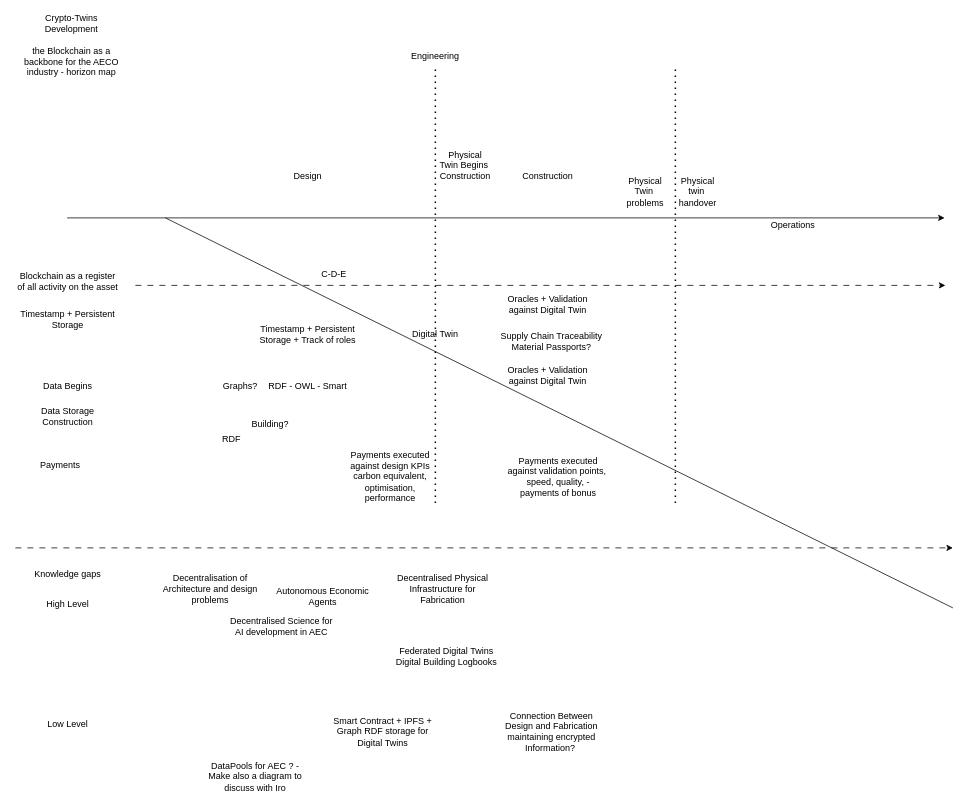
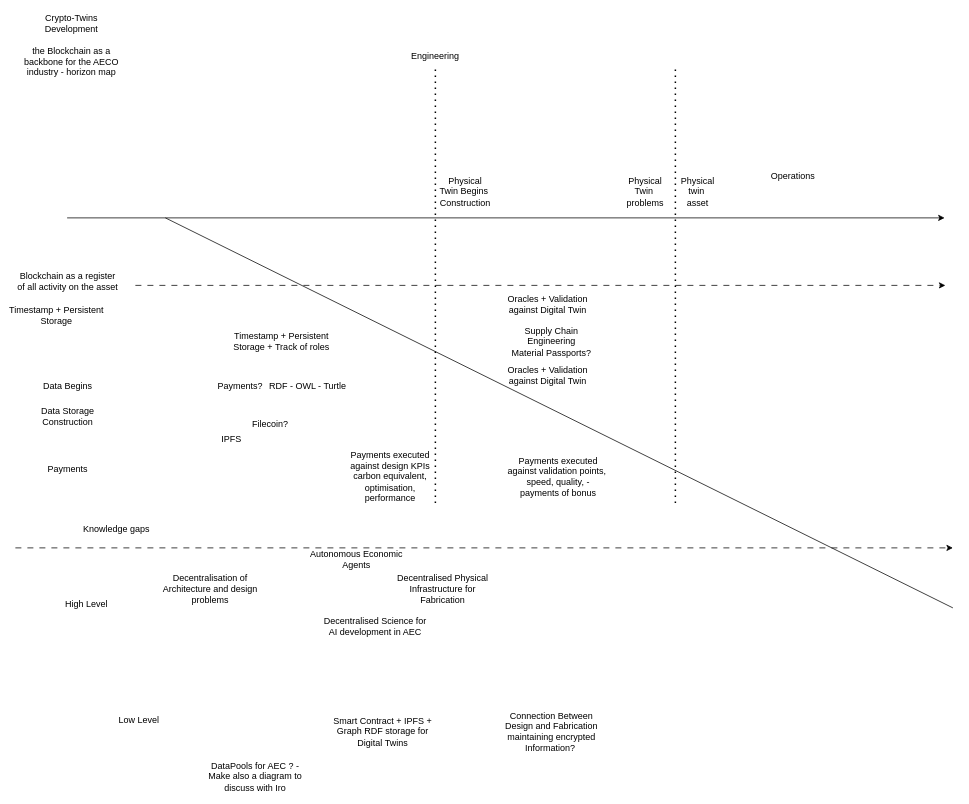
node "Physical Twin Begins Construction": moved (465, 165) -> (465, 192)
node "Design": removed
node "Construction": removed
node "Physical twin handover": label "Physical twin handover" -> "Physical twin asset"
node "Operations": moved (793, 225) -> (793, 177)
node "C-D-E": removed
node "Timestamp + Persistent Storage": moved (68, 319) -> (57, 315)
node "Timestamp + Persistent Storage + Track of roles": moved (308, 334) -> (282, 342)
node "Digital Twin": removed
node "Supply Chain Traceability Material Passports?": label "Supply Chain Traceability Material Passports?" -> "Supply Chain Engineering Material Passports?"
node "Graphs?": label "Graphs?" -> "Payments?"
node "RDF - OWL - Smart": label "RDF - OWL - Smart" -> "RDF - OWL - Turtle"
node "Building?": label "Building?" -> "Filecoin?"
node "RDF": label "RDF" -> "IPFS"
node "Payments": moved (60, 465) -> (68, 469)
node "Knowledge gaps": moved (68, 574) -> (117, 529)
node "Autonomous Economic Agents": moved (323, 597) -> (357, 559)
node "High Level": moved (68, 604) -> (87, 604)
node "Decentralised Science for AI development in AEC": moved (282, 627) -> (375, 627)
node "Federated Digital Twins Digital Building Logbooks": removed
node "Low Level": moved (68, 724) -> (139, 720)
